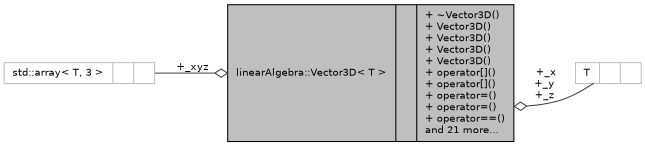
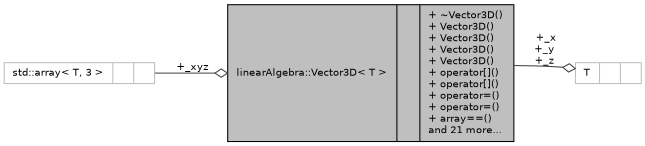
edge "T" -> "linearAlgebra::Vector3D< T >": reversed
node "linearAlgebra::Vector3D< T >": text "+ operator==()" -> "+ array==()"
